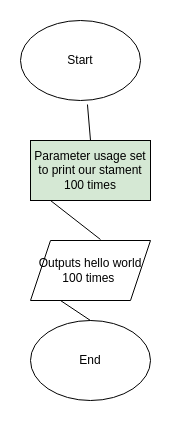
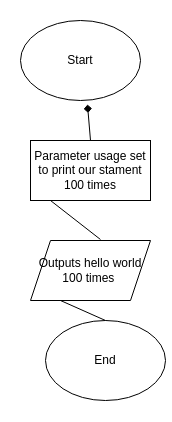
edge "Start" -- "Parameter usage set to print our stament 100 times": arrowhead none -> diamond
node "Parameter usage set to print our stament 100 times": fillcolor #d5e8d4 -> #ffffff
node "End": moved (91, 361) -> (106, 361)
